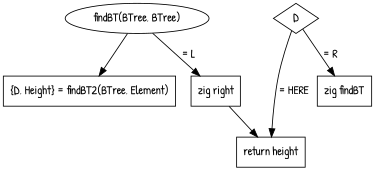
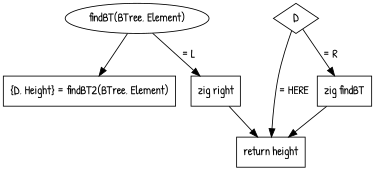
node "findBT(BTree, BTree)": label "findBT(BTree, BTree)" -> "findBT(BTree, Element)"
edge "zig findBT" -> "return height": added
